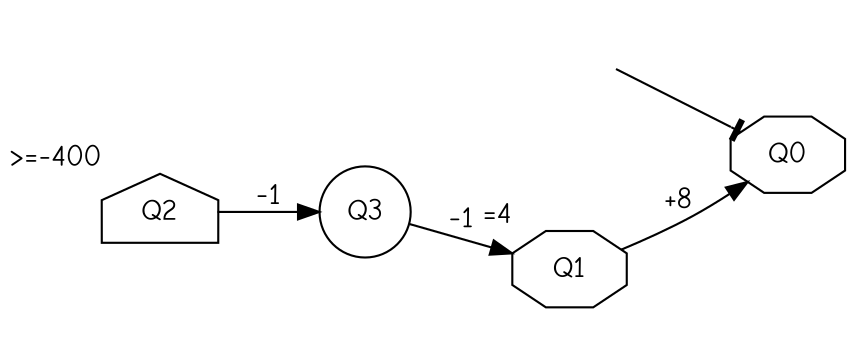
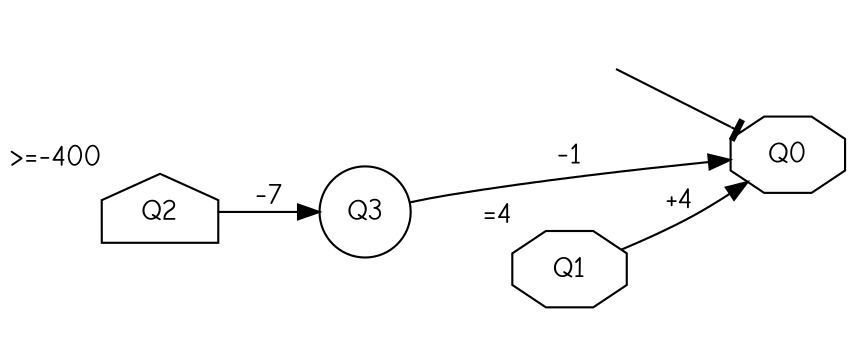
edge "Q2 >=-400" -> "Q3": label "-1" -> "-7"
edge "Q1 =4" -> "Q0": label "+8" -> "+4"
edge "Q3" -> "Q1 =4": now "Q3" -> "Q0"
